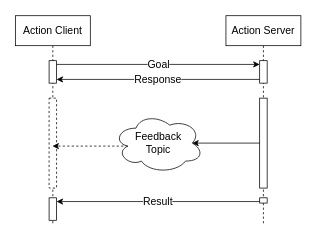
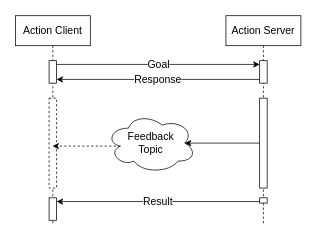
node "FeedbackTopic": moved (159, 143) -> (151, 143)
